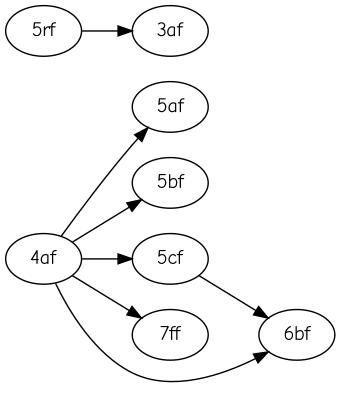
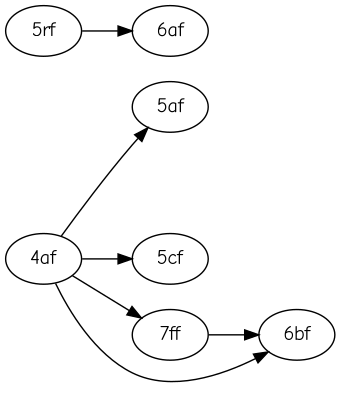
node "3af": label "3af" -> "6af"
node "5bf": removed
edge "5cf" -> "6bf": now "7ff" -> "6bf"
